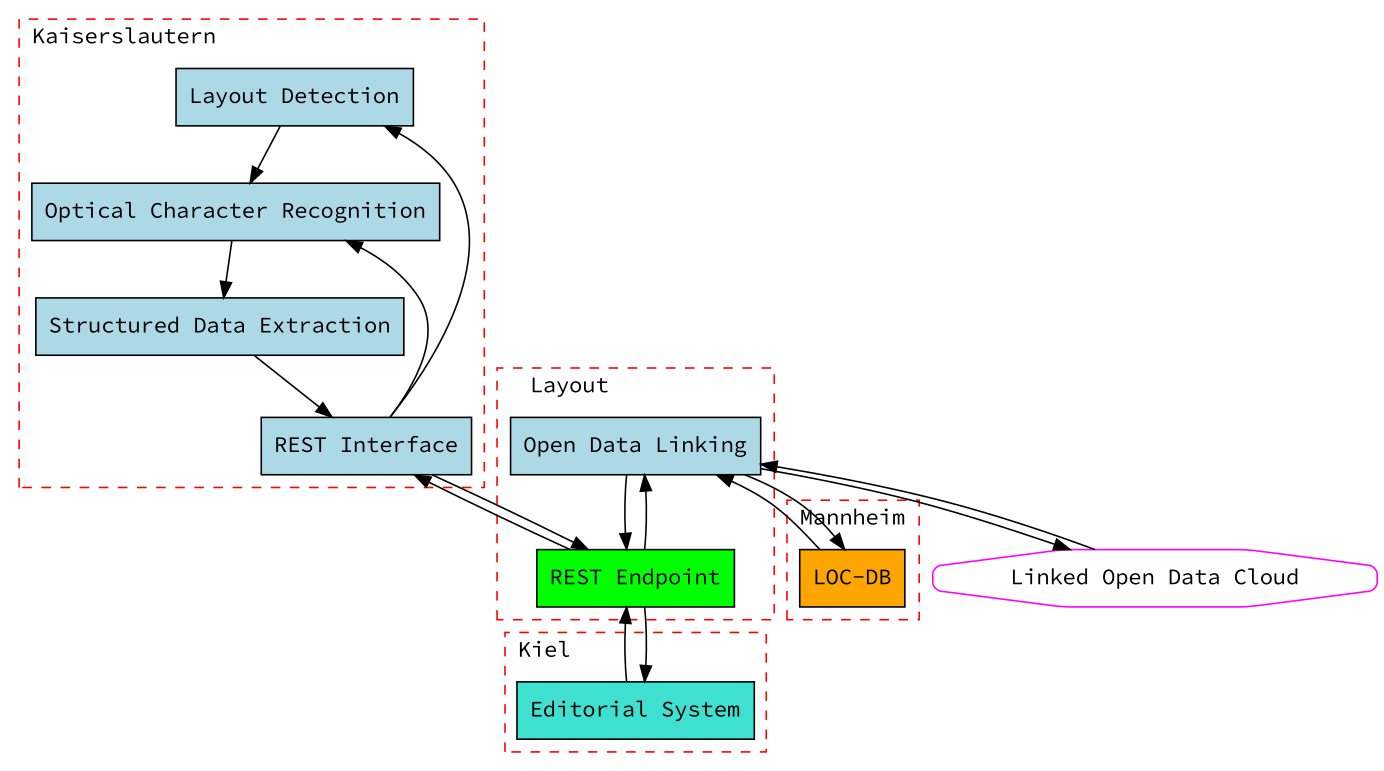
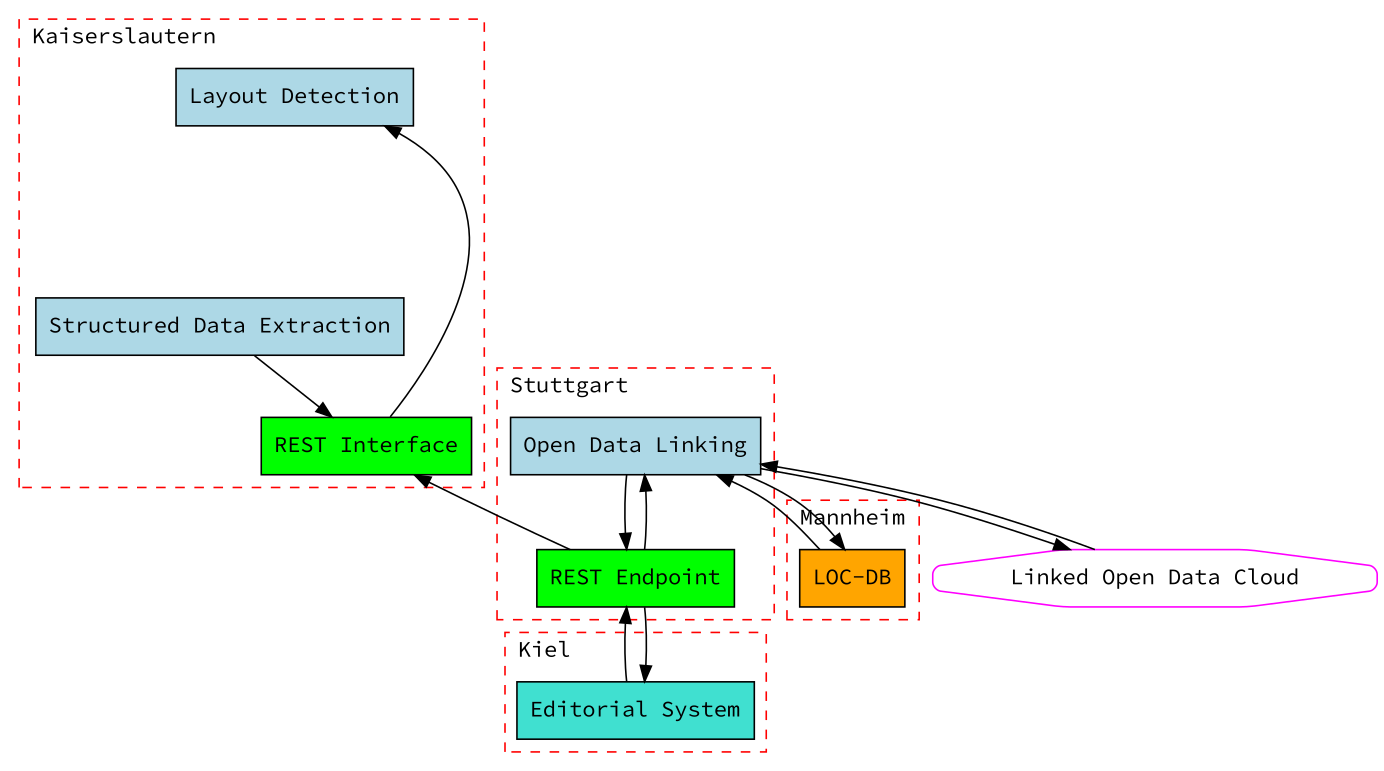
node "Optical Character Recognition": removed
cluster "Layout": label "Layout" -> "Stuttgart"
node "REST Interface": fillcolor lightblue -> green
edge "REST Interface" -> "REST Endpoint": removed
